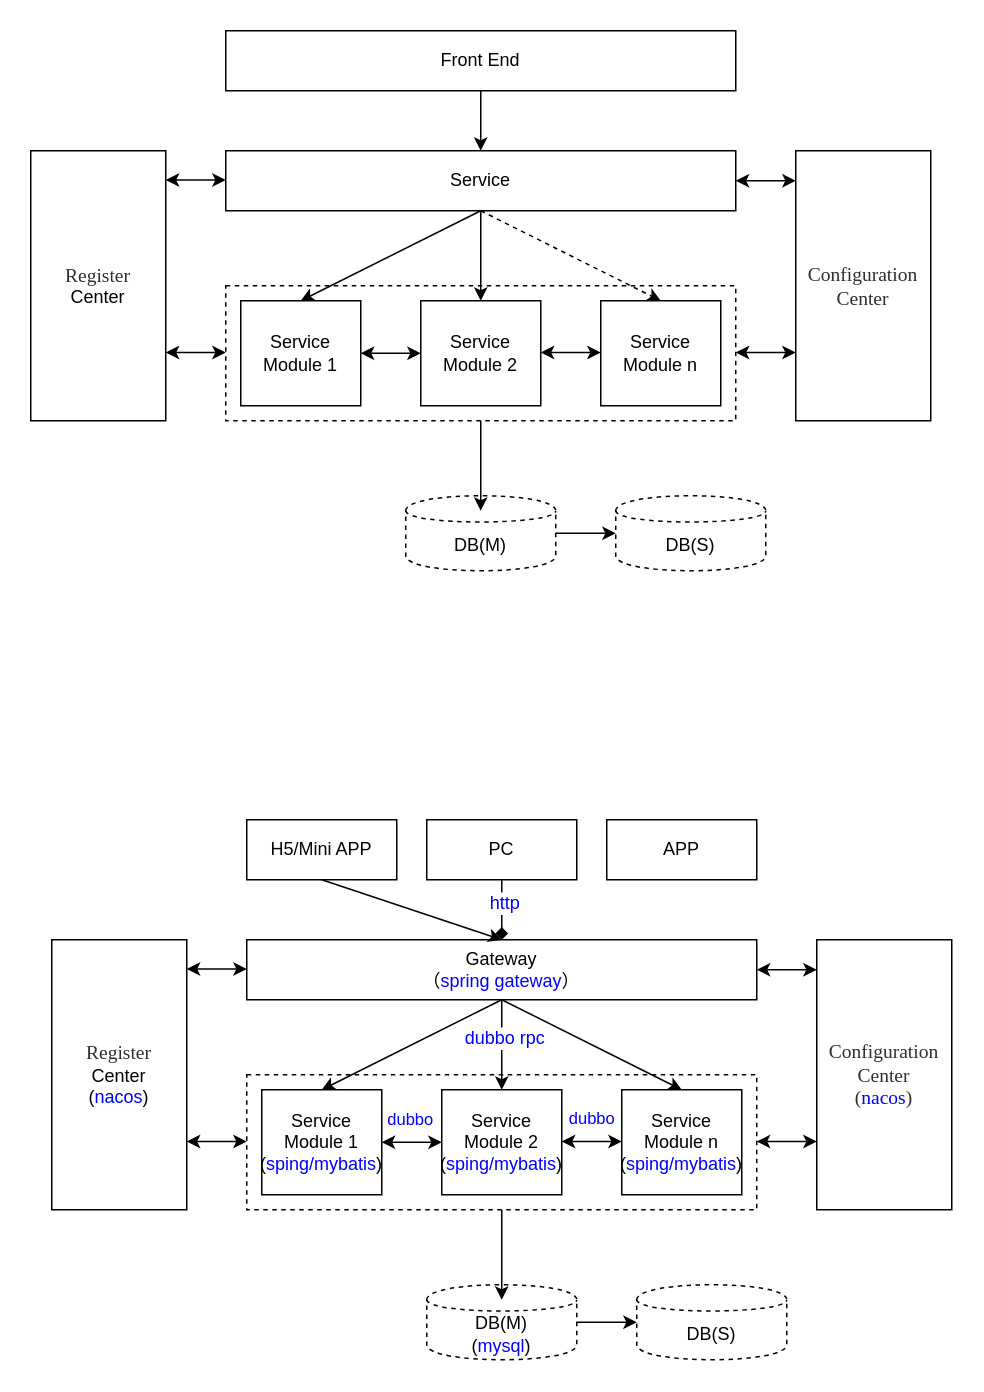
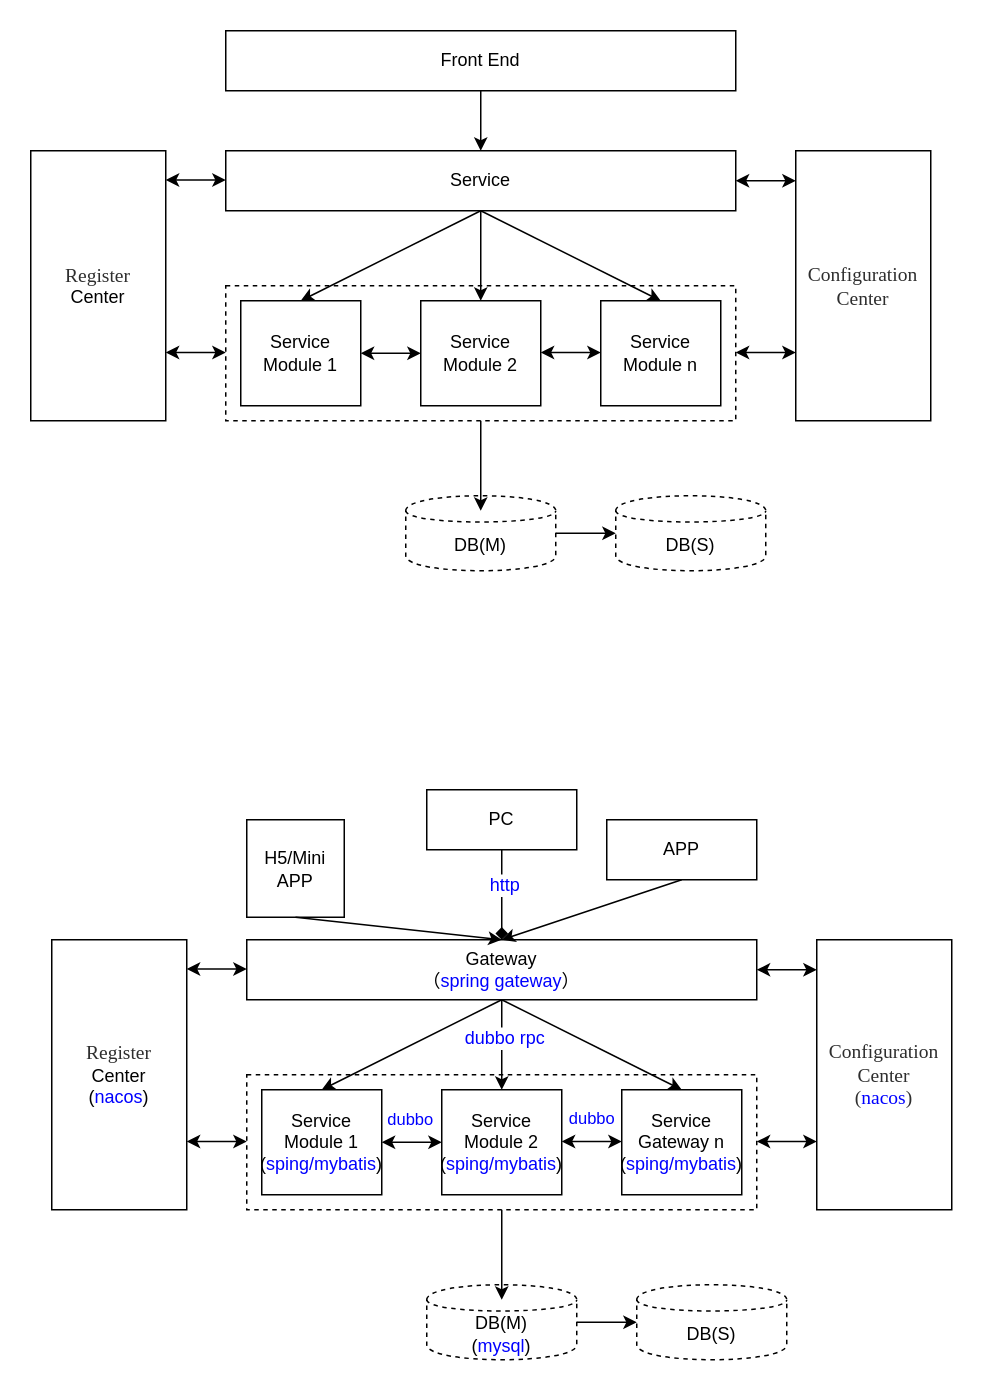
edge "Service" -> "Service Module n": style dashed -> solid
node "H5/Mini APP": size 150x60 -> 98x98
node "PC": moved (502, 850) -> (502, 820)
edge "APP" -> "Gateway （spring gateway）": added
node "Service Module n (sping/mybatis)": label "Service Module n (sping/mybatis)" -> "Service Gateway n (sping/mybatis)"
